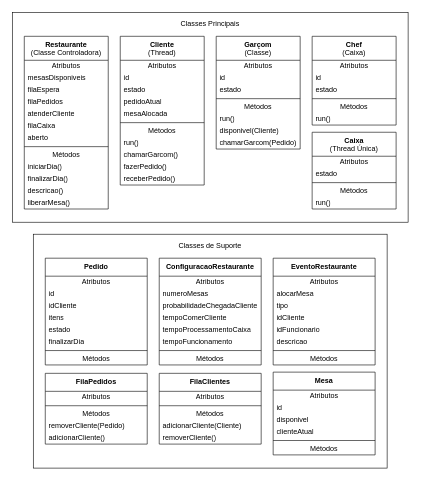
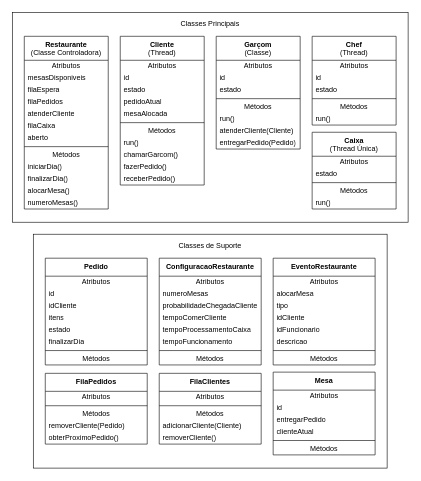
node "Chef (Caixa)": label "Chef (Caixa)" -> "Chef (Thread)"
node "disponivel(Cliente)": label "disponivel(Cliente)" -> "atenderCliente(Cliente)"
node "chamarGarcom(Pedido)": label "chamarGarcom(Pedido)" -> "entregarPedido(Pedido)"
node "descricao()": label "descricao()" -> "alocarMesa()"
node "liberarMesa()": label "liberarMesa()" -> "numeroMesas()"
node "disponivel": label "disponivel" -> "entregarPedido"
node "adicionarCliente()": label "adicionarCliente()" -> "obterProximoPedido()"
